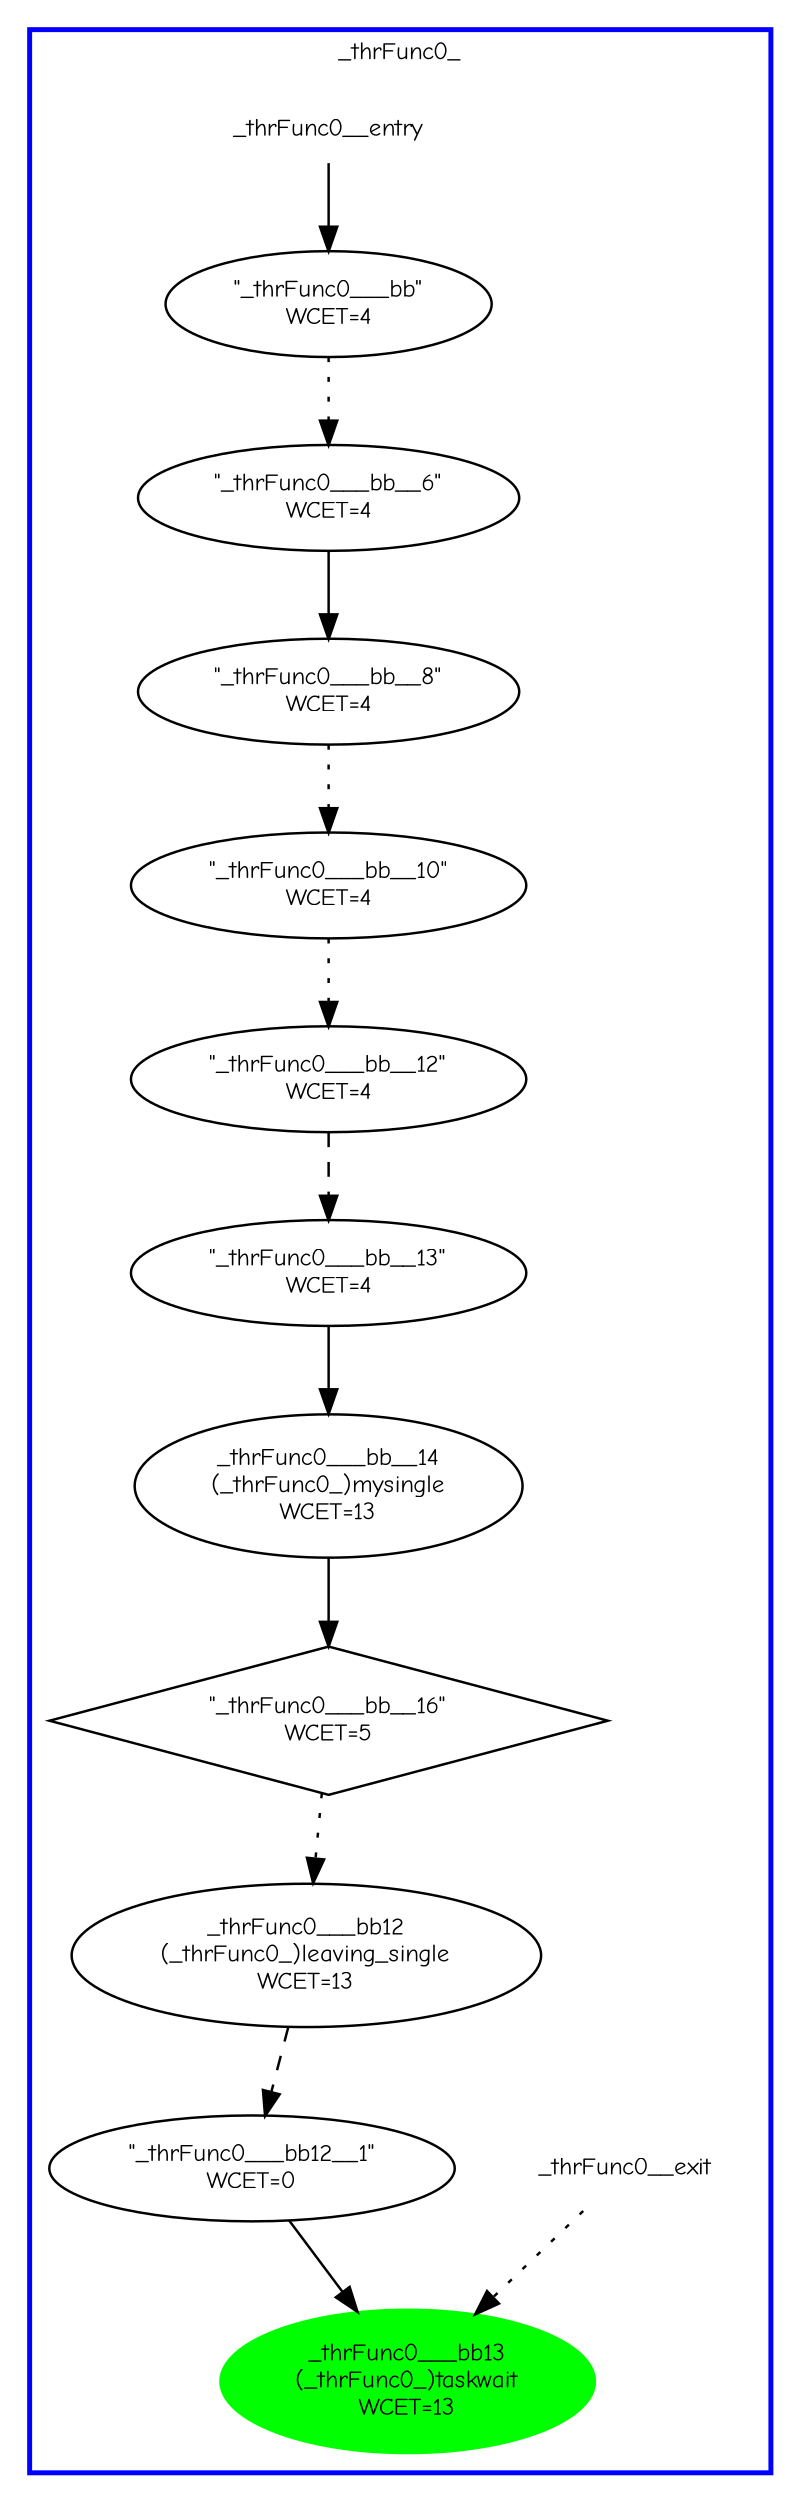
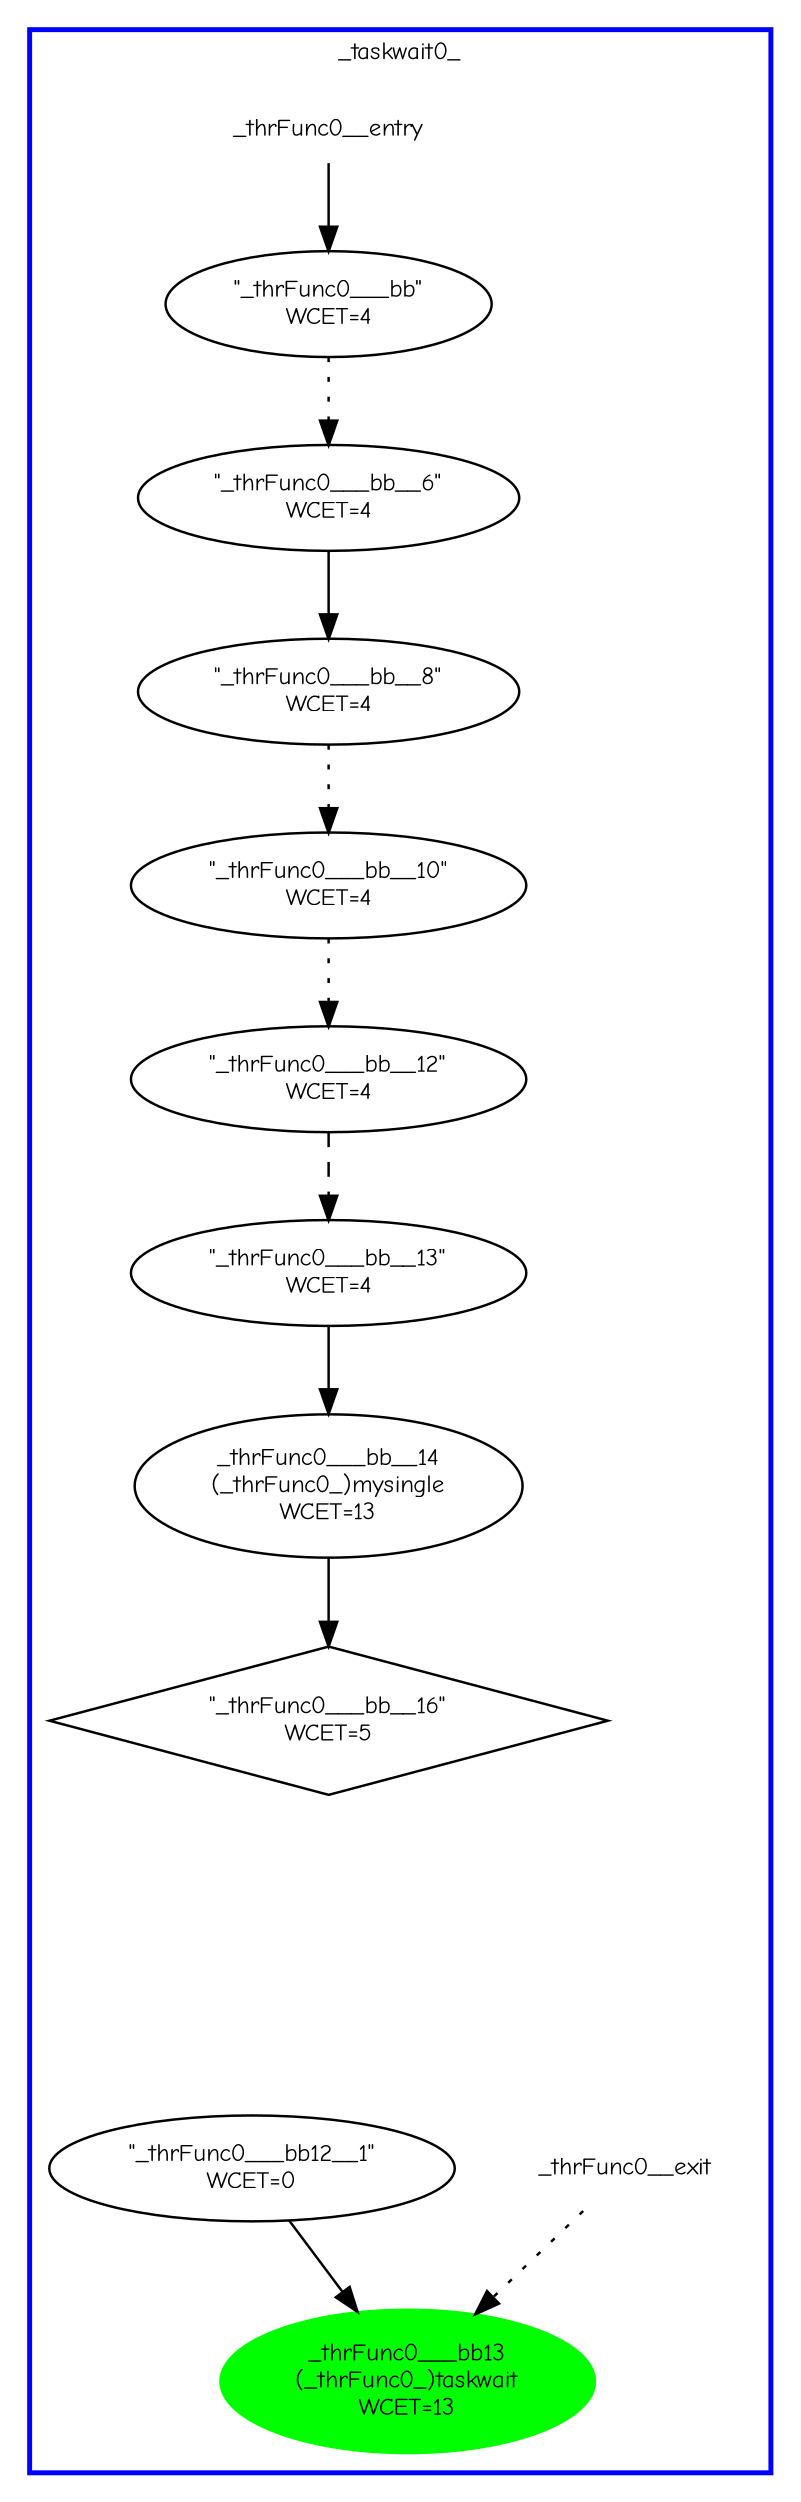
cluster "_thrFunc0_": label "_thrFunc0_" -> "_taskwait0_"
node "_thrFunc0___bb12 (_thrFunc0_)leaving_single WCET=13": removed
